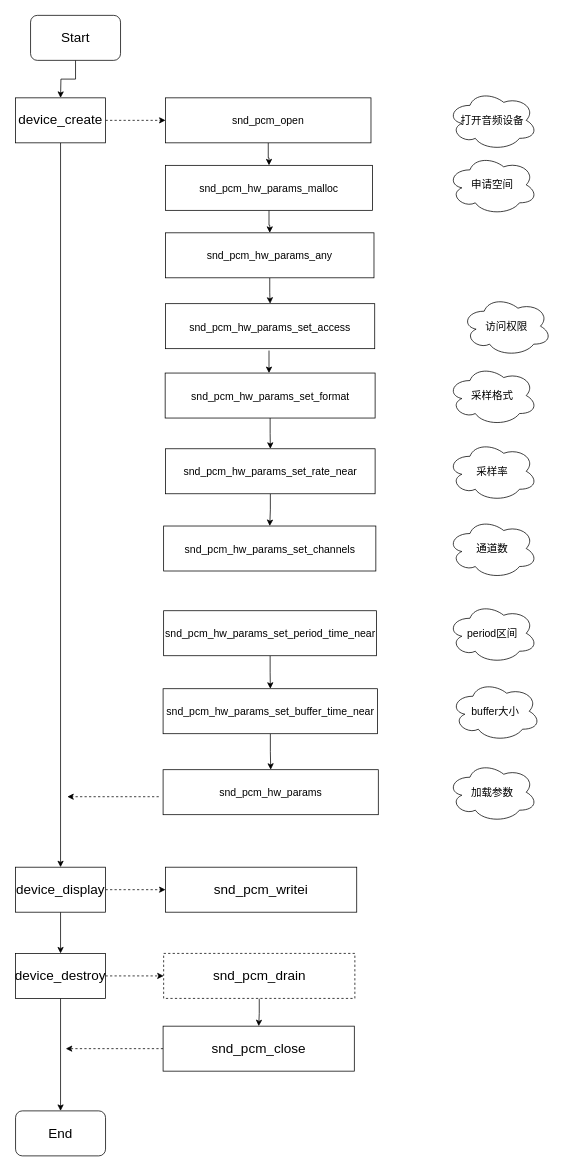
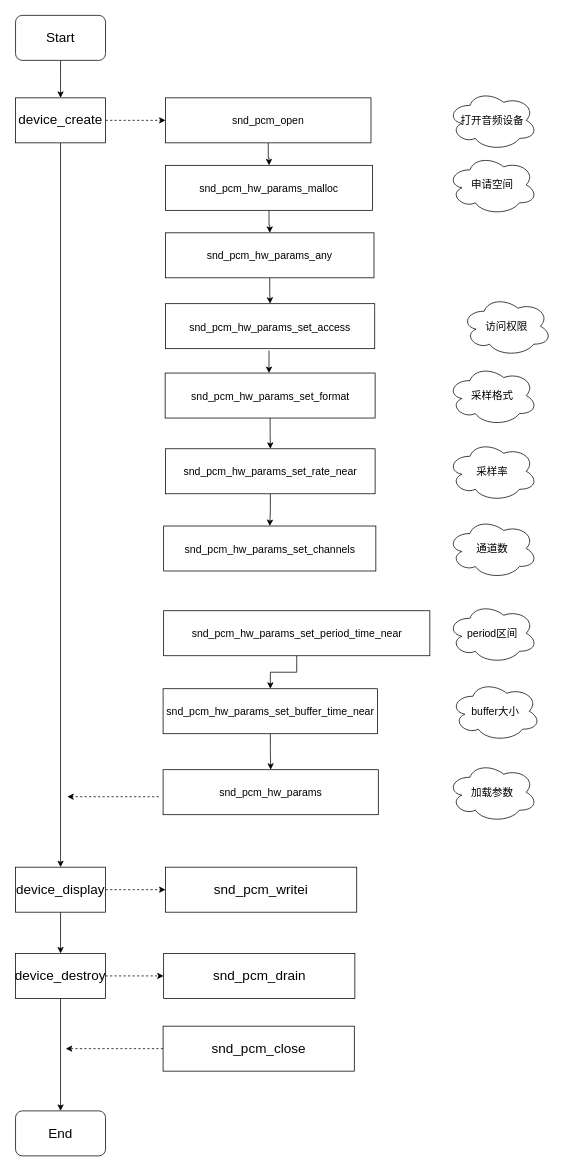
node "Start": moved (75, 38) -> (60, 38)
node "snd_pcm_hw_params_set_period_time_near": size 213x45 -> 266x45
node "snd_pcm_drain": style dashed -> solid
edge "snd_pcm_drain" -> "snd_pcm_close": removed
